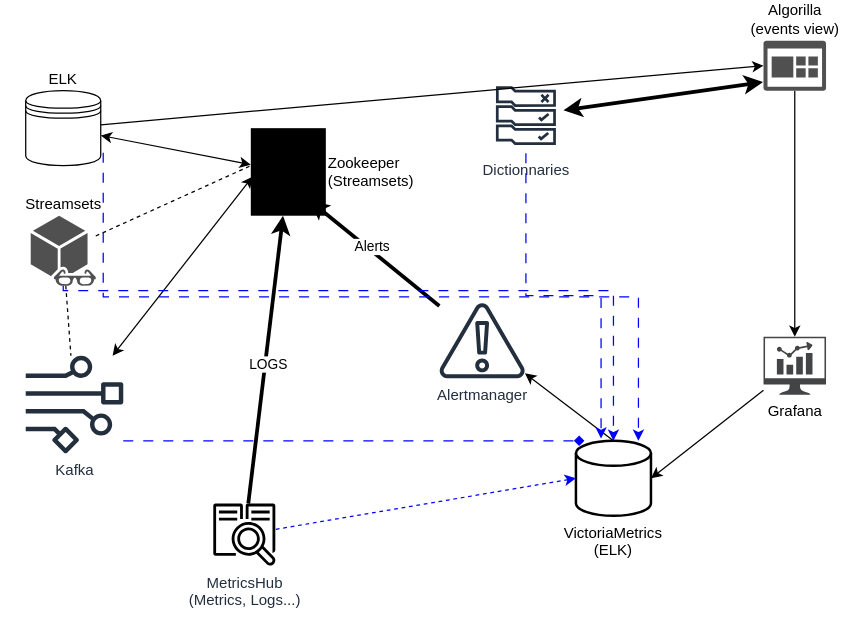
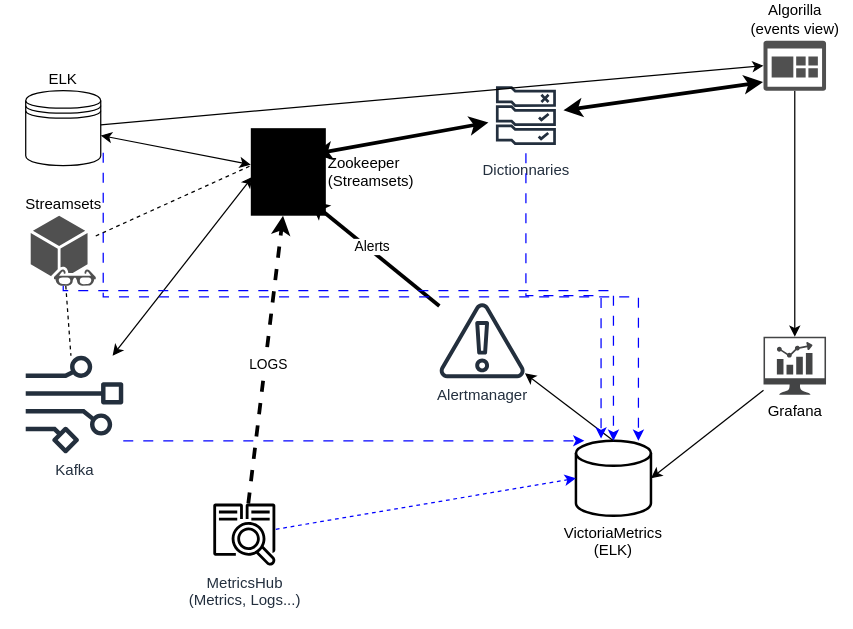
edge "Dictionnaries" -- "Zookeeper (Streamsets)": added
edge "Kafka" -> "VictoriaMetrics (ELK)": arrowhead diamond -> classic
edge "MetricsHub (Metrics, Logs...)" -> "Zookeeper (Streamsets)": style solid -> dashed
